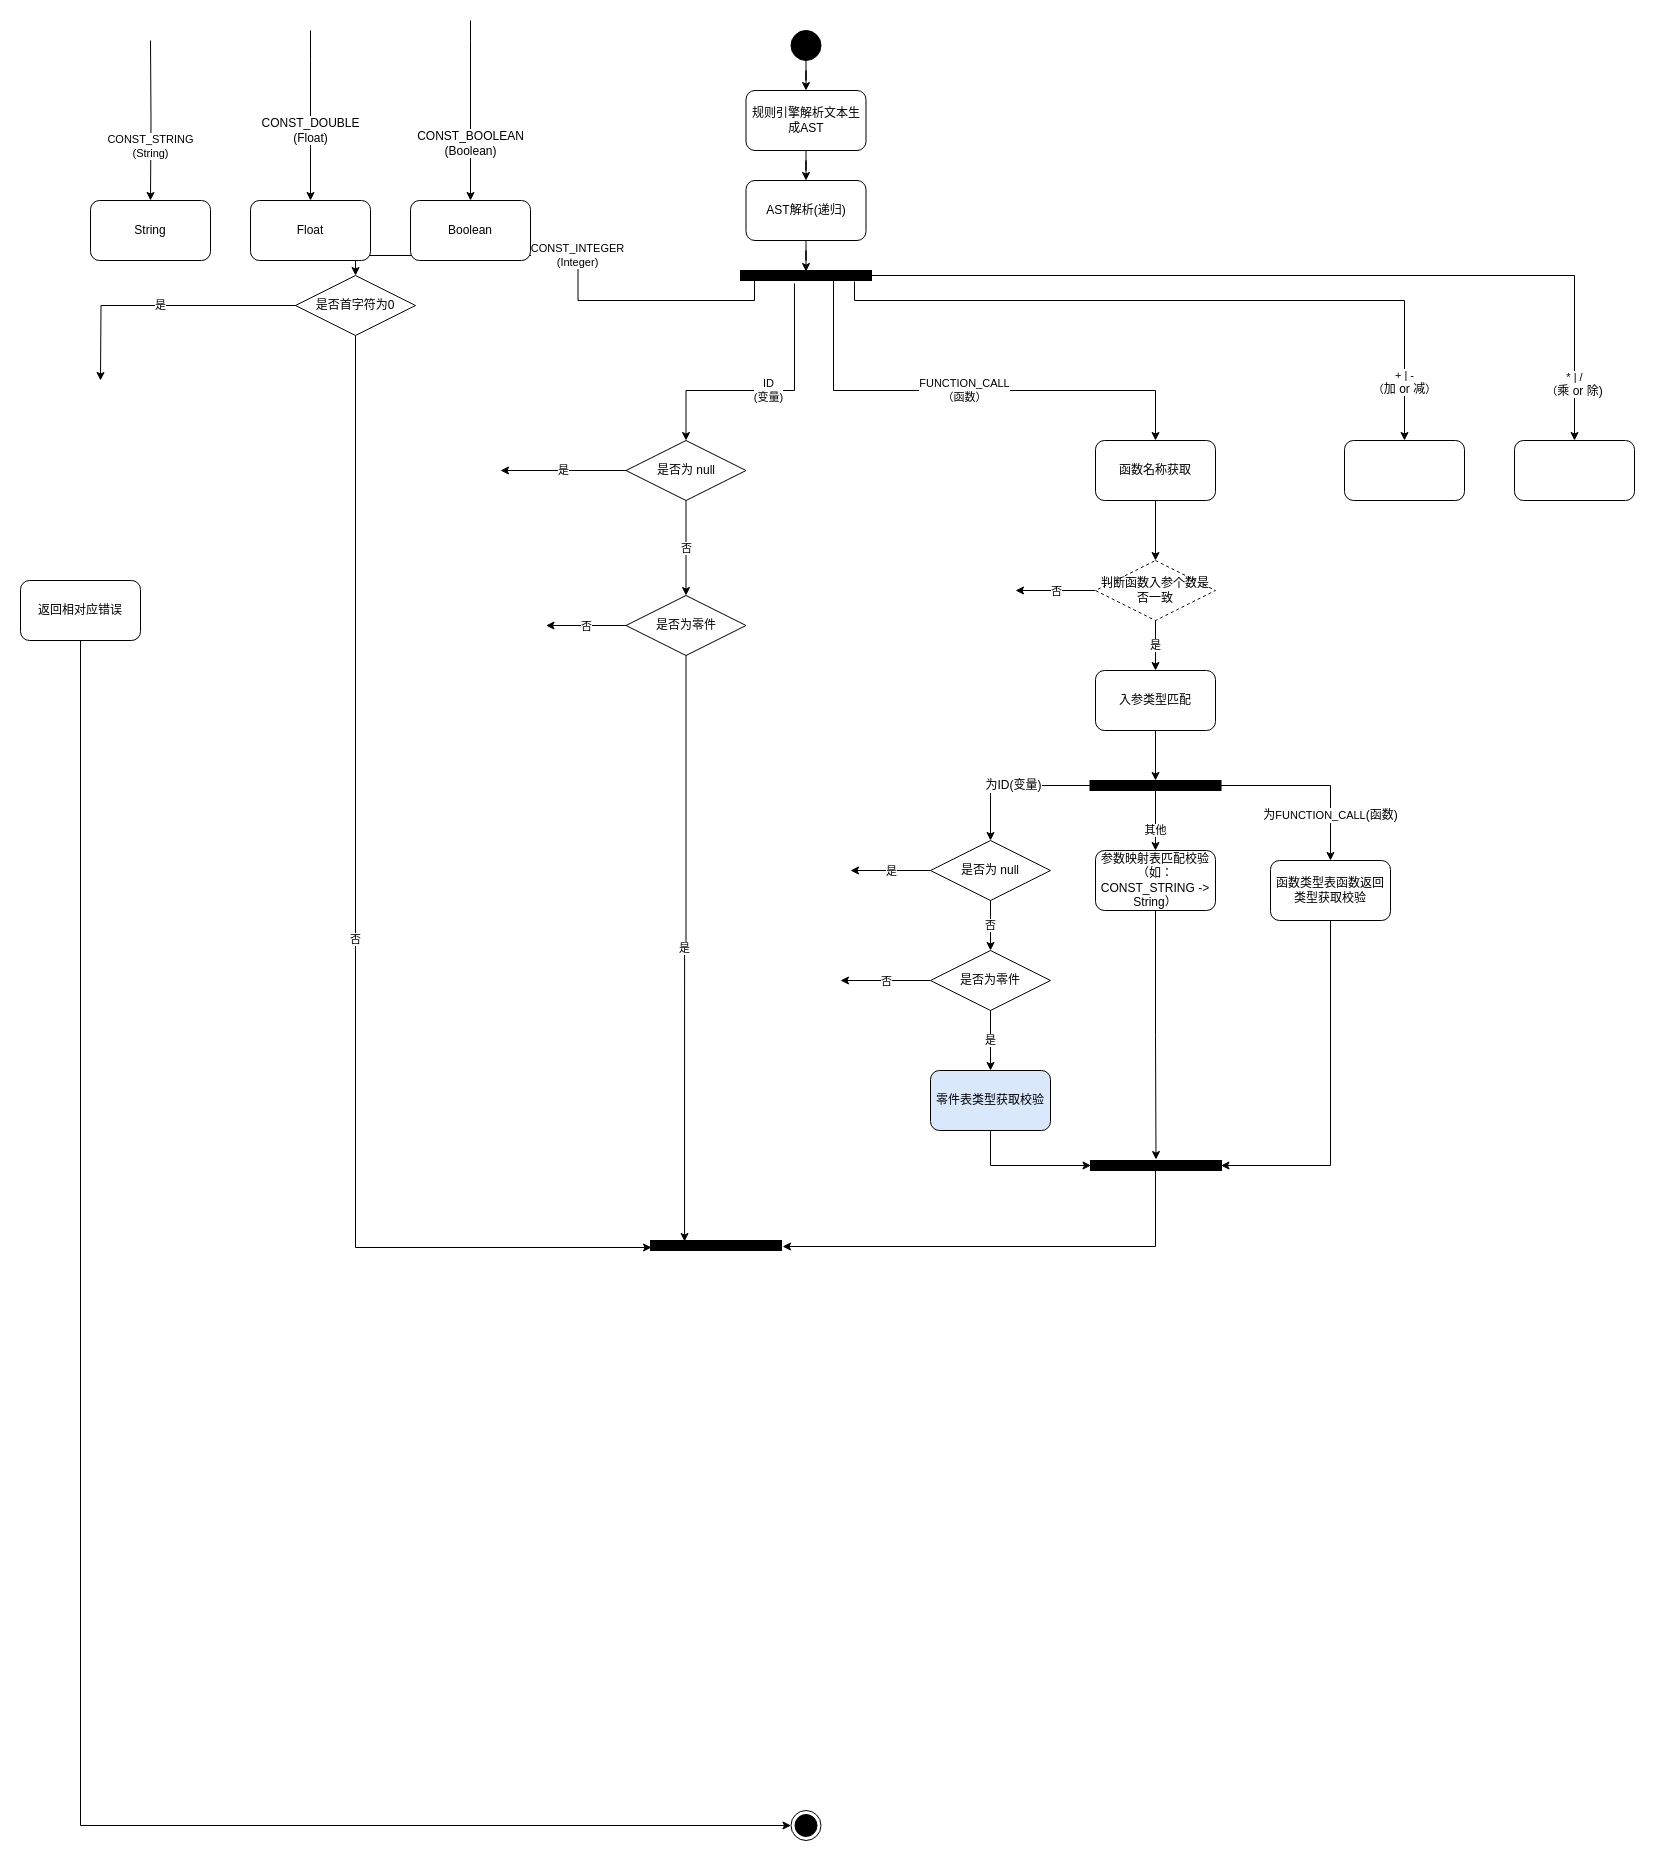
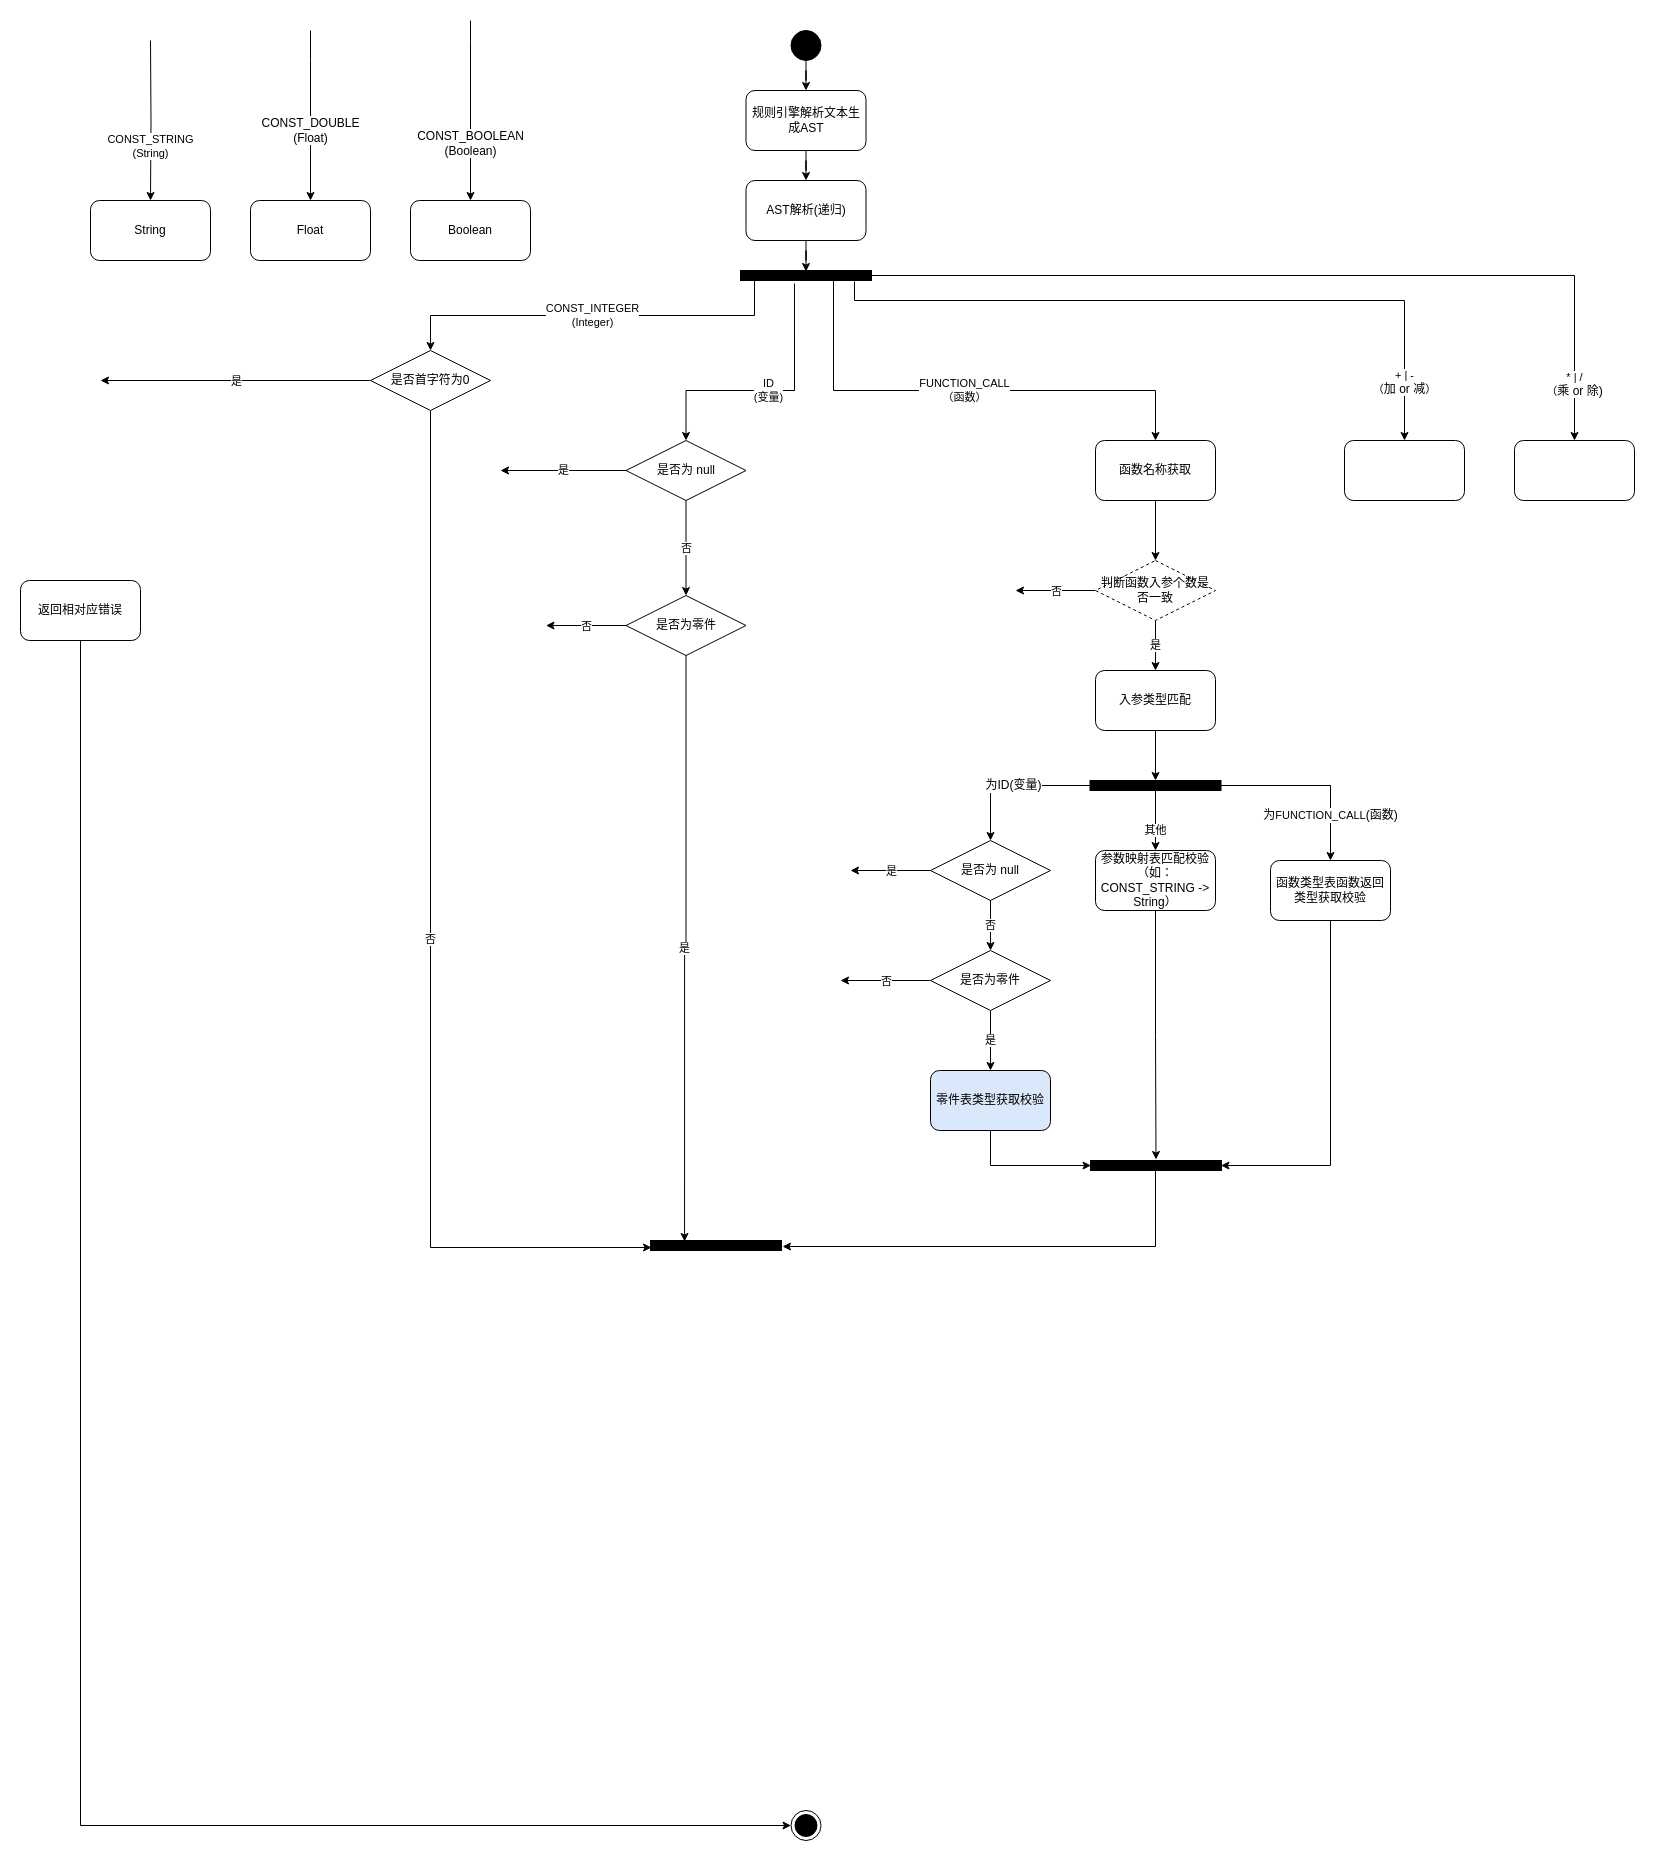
node "是否首字符为0": moved (356, 306) -> (431, 381)
